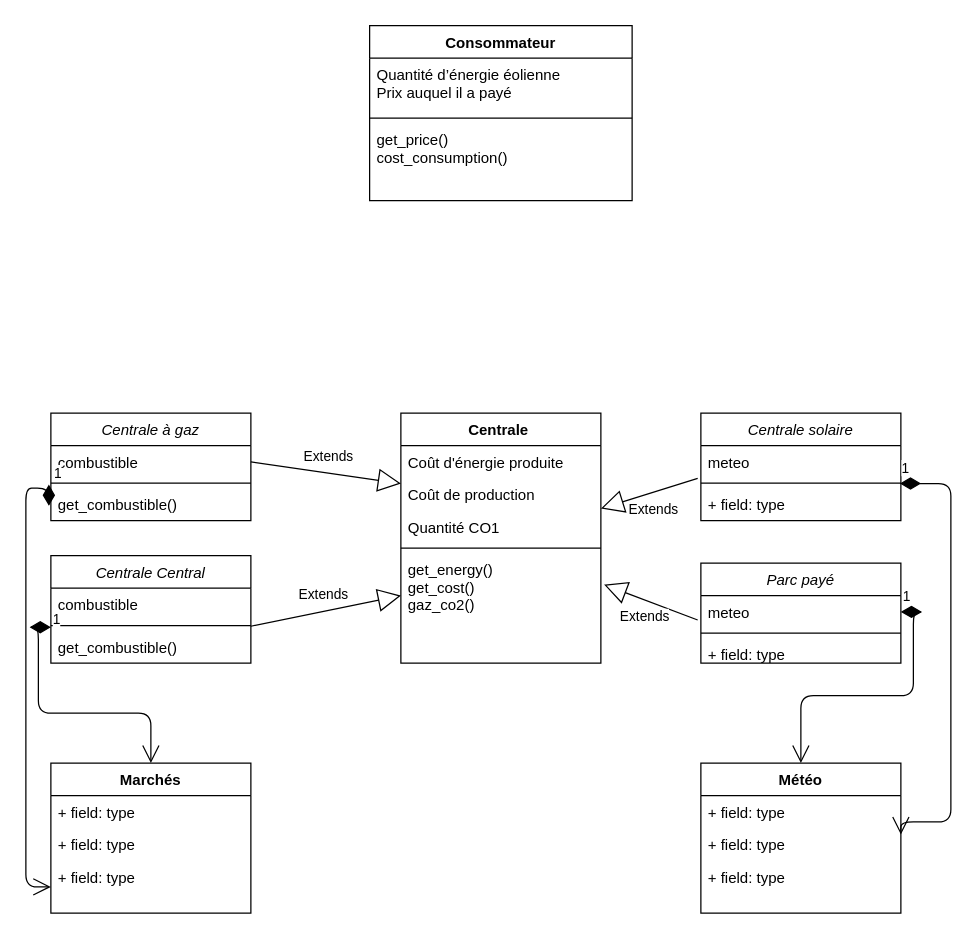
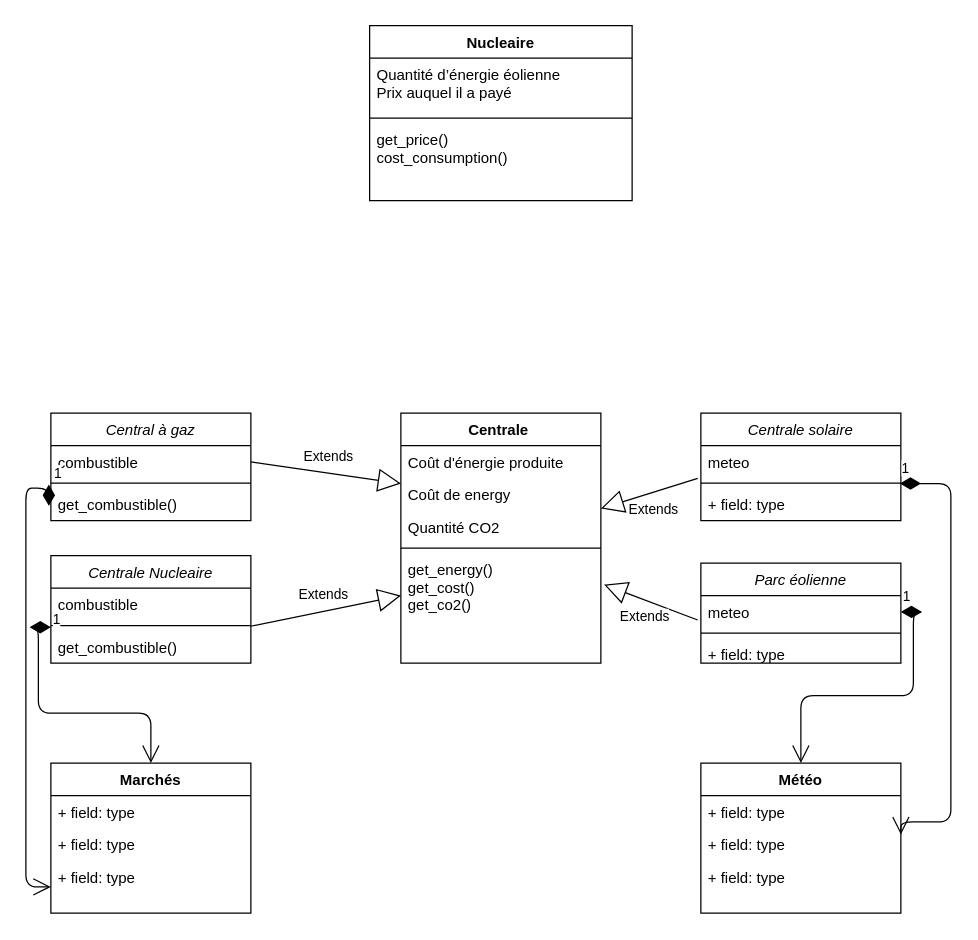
node "Consommateur": label "Consommateur" -> "Nucleaire"
node "Centrale à gaz": label "Centrale à gaz" -> "Central à gaz"
node "Coût de production": label "Coût de production" -> "Coût de energy"
node "Quantité CO1": label "Quantité CO1" -> "Quantité CO2"
node "get_energy() get_cost() gaz_co2()": label "get_energy() get_cost() gaz_co2()" -> "get_energy() get_cost() get_co2()"
node "Centrale Central": label "Centrale Central" -> "Centrale Nucleaire"
node "Parc payé": label "Parc payé" -> "Parc éolienne"
